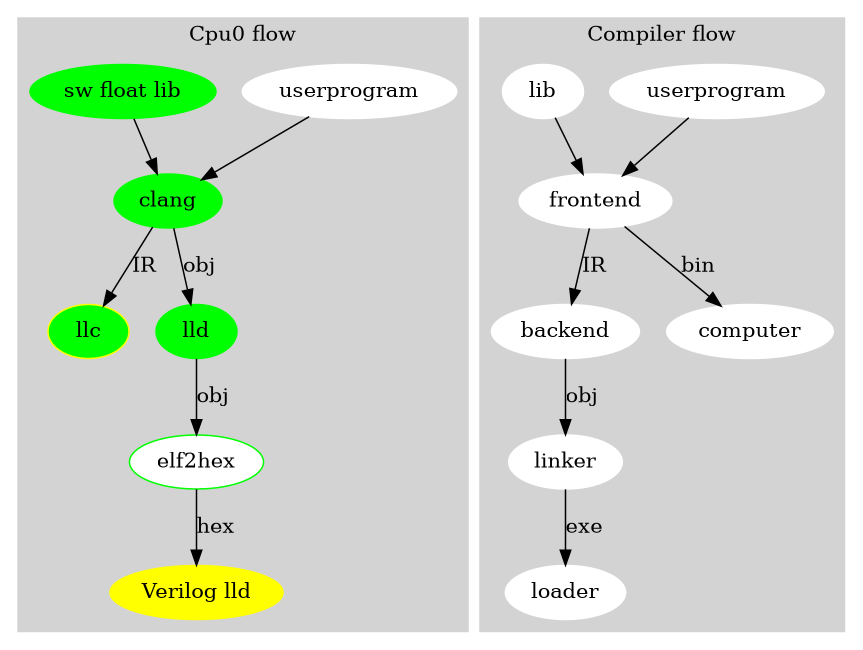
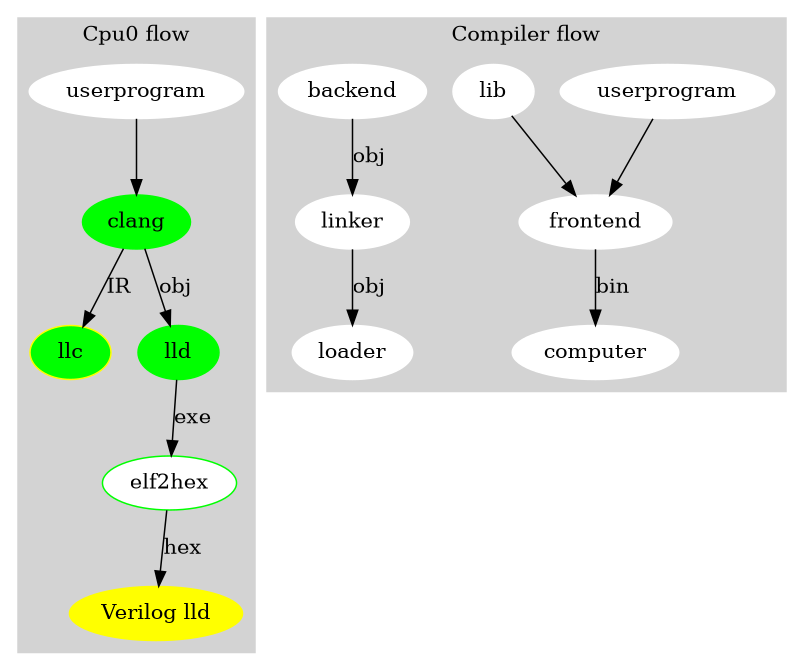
node "sw float lib": removed
edge "frontend" -> "backend": removed, label "IR"
edge "lld" -> "elf2hex": label "obj" -> "exe"
edge "linker" -> "loader": label "exe" -> "obj"
